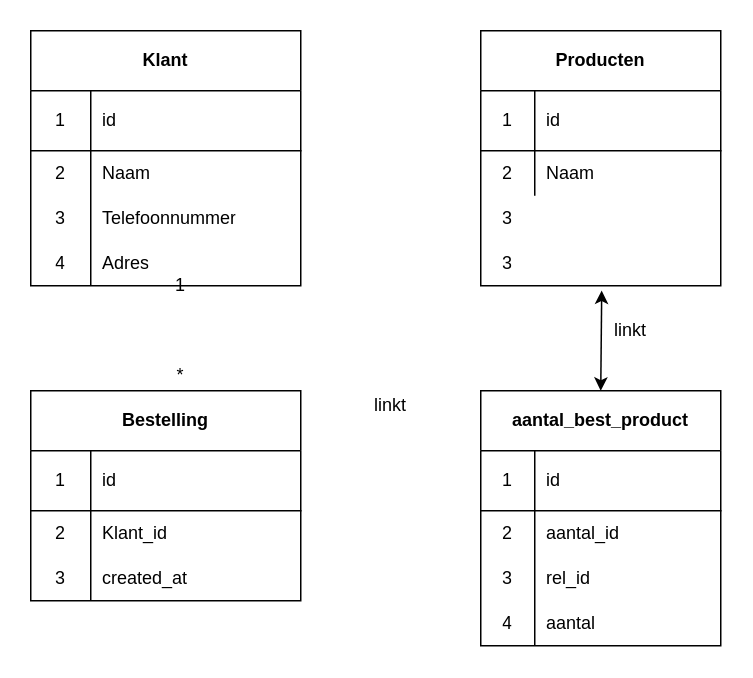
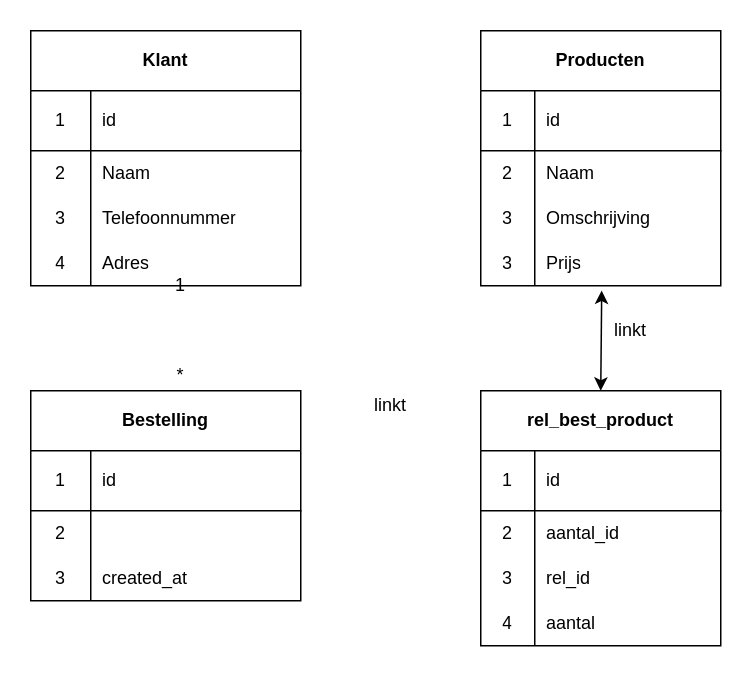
node "Omschrijving": added
node "Prijs": added
node "aantal_best_product": label "aantal_best_product" -> "rel_best_product"
node "Klant_id": removed
